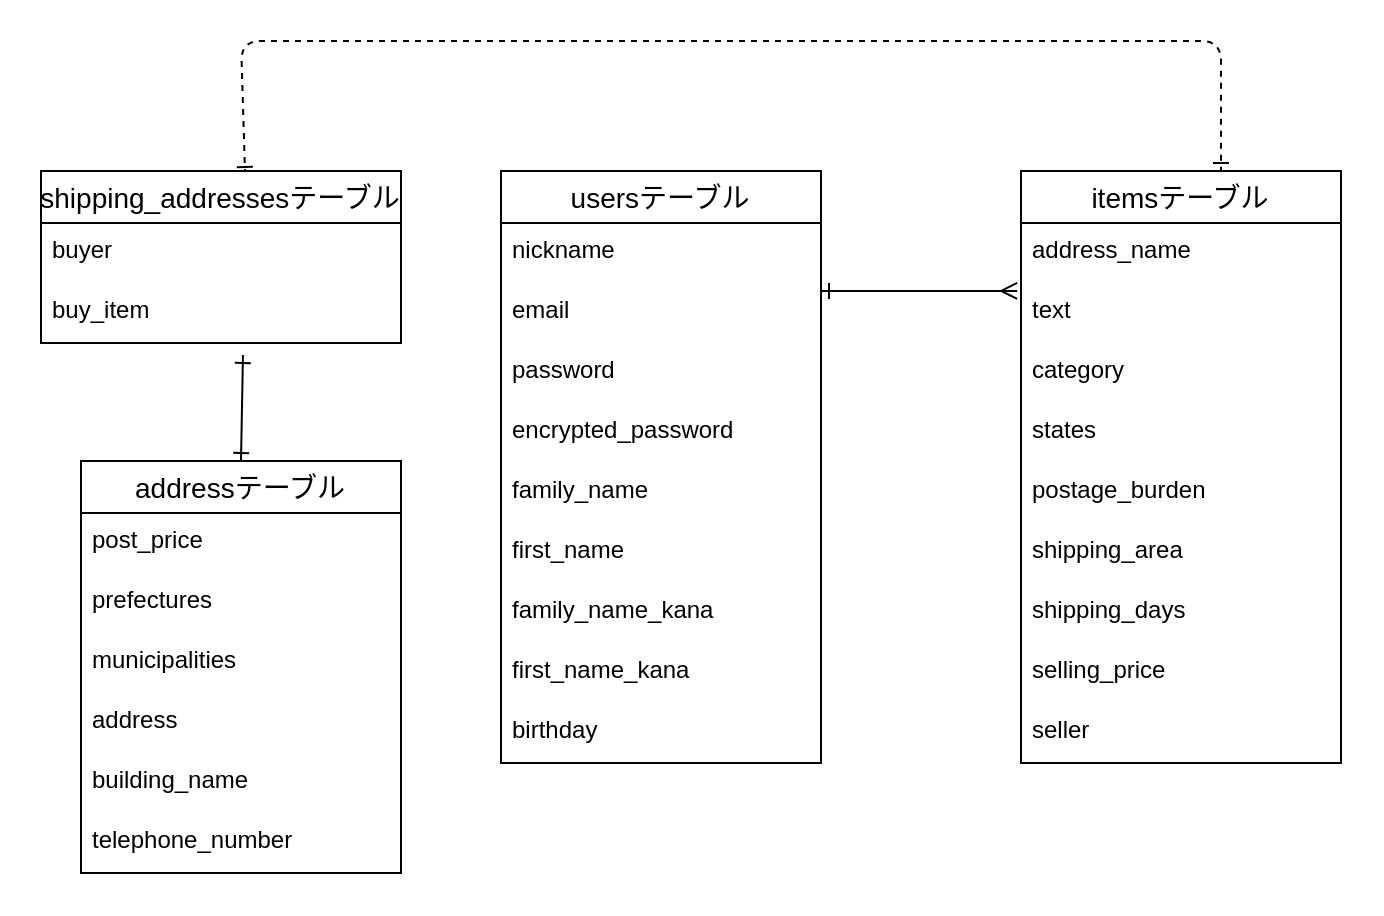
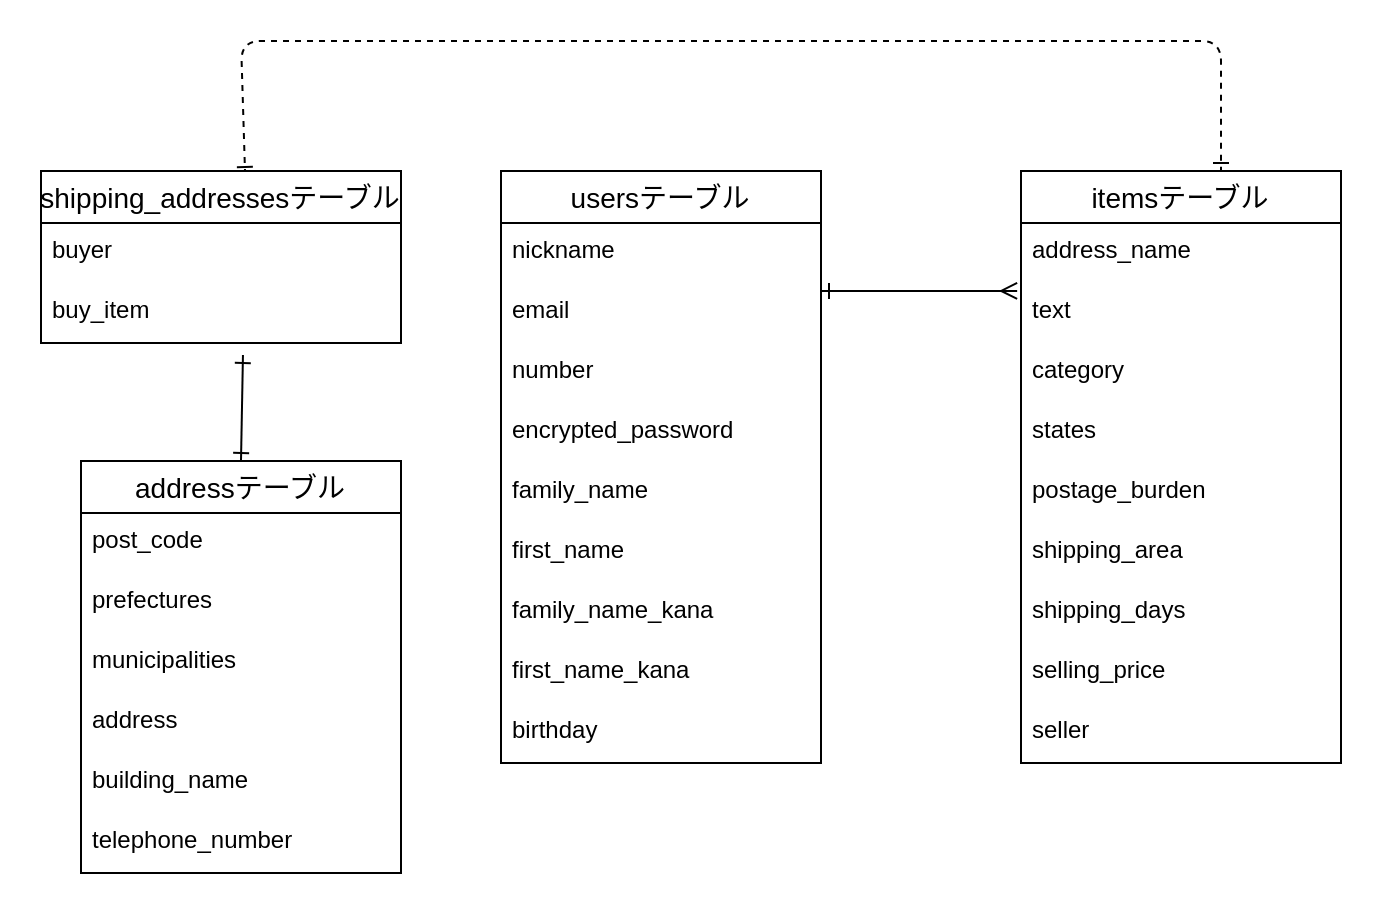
node "password": label "password" -> "number"
node "post_price": label "post_price" -> "post_code"
